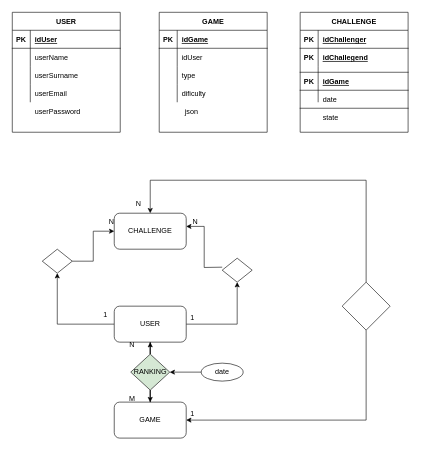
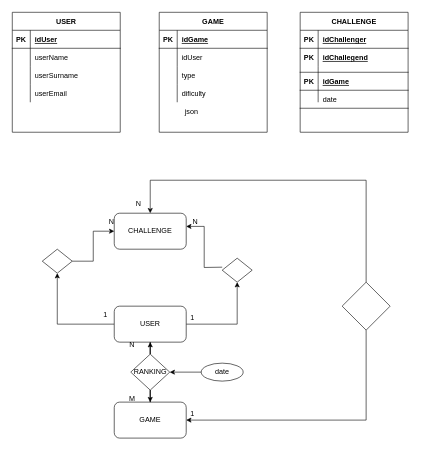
node "userPassword": removed
node "state": removed
node "RANKING": fillcolor #d5e8d4 -> #ffffff
